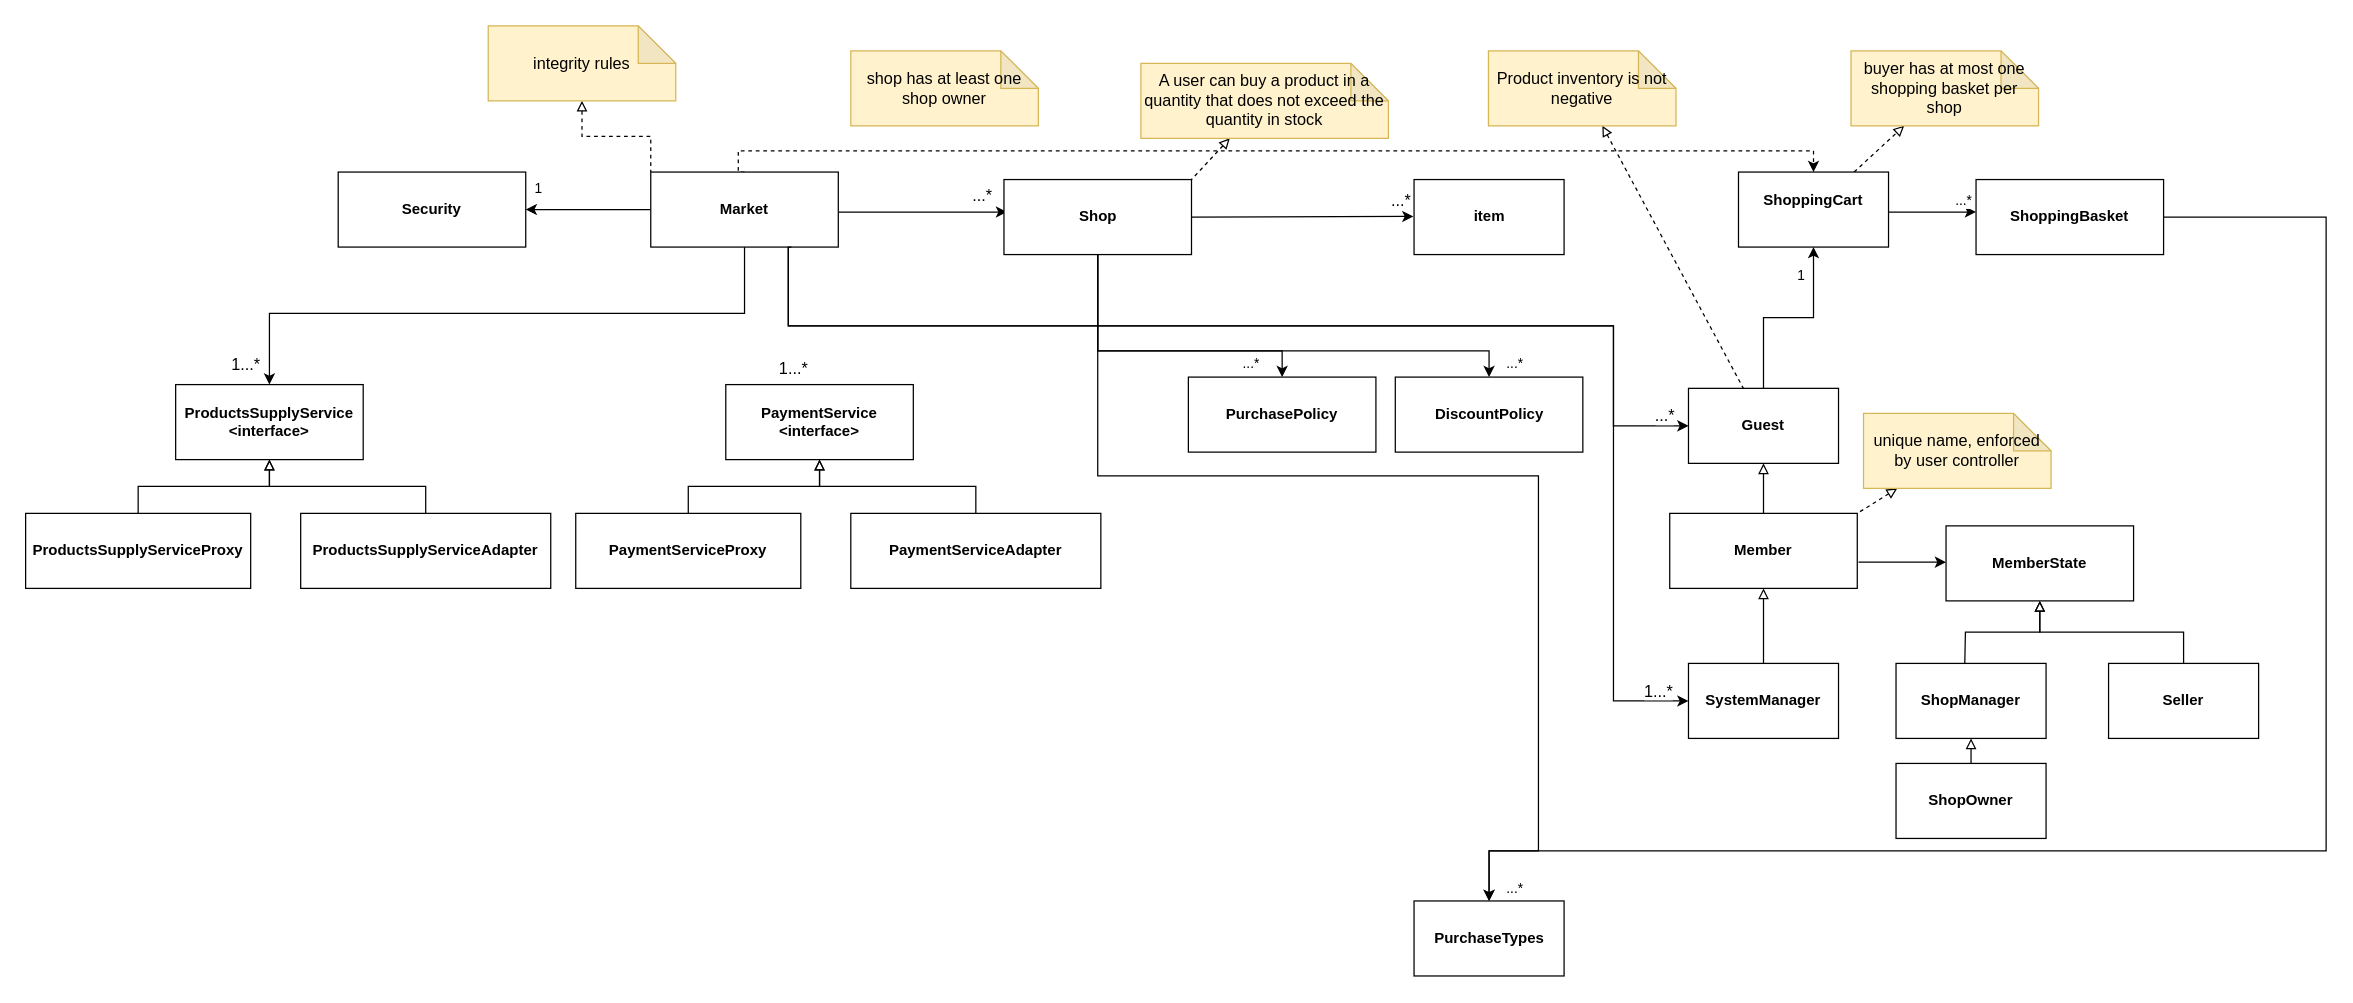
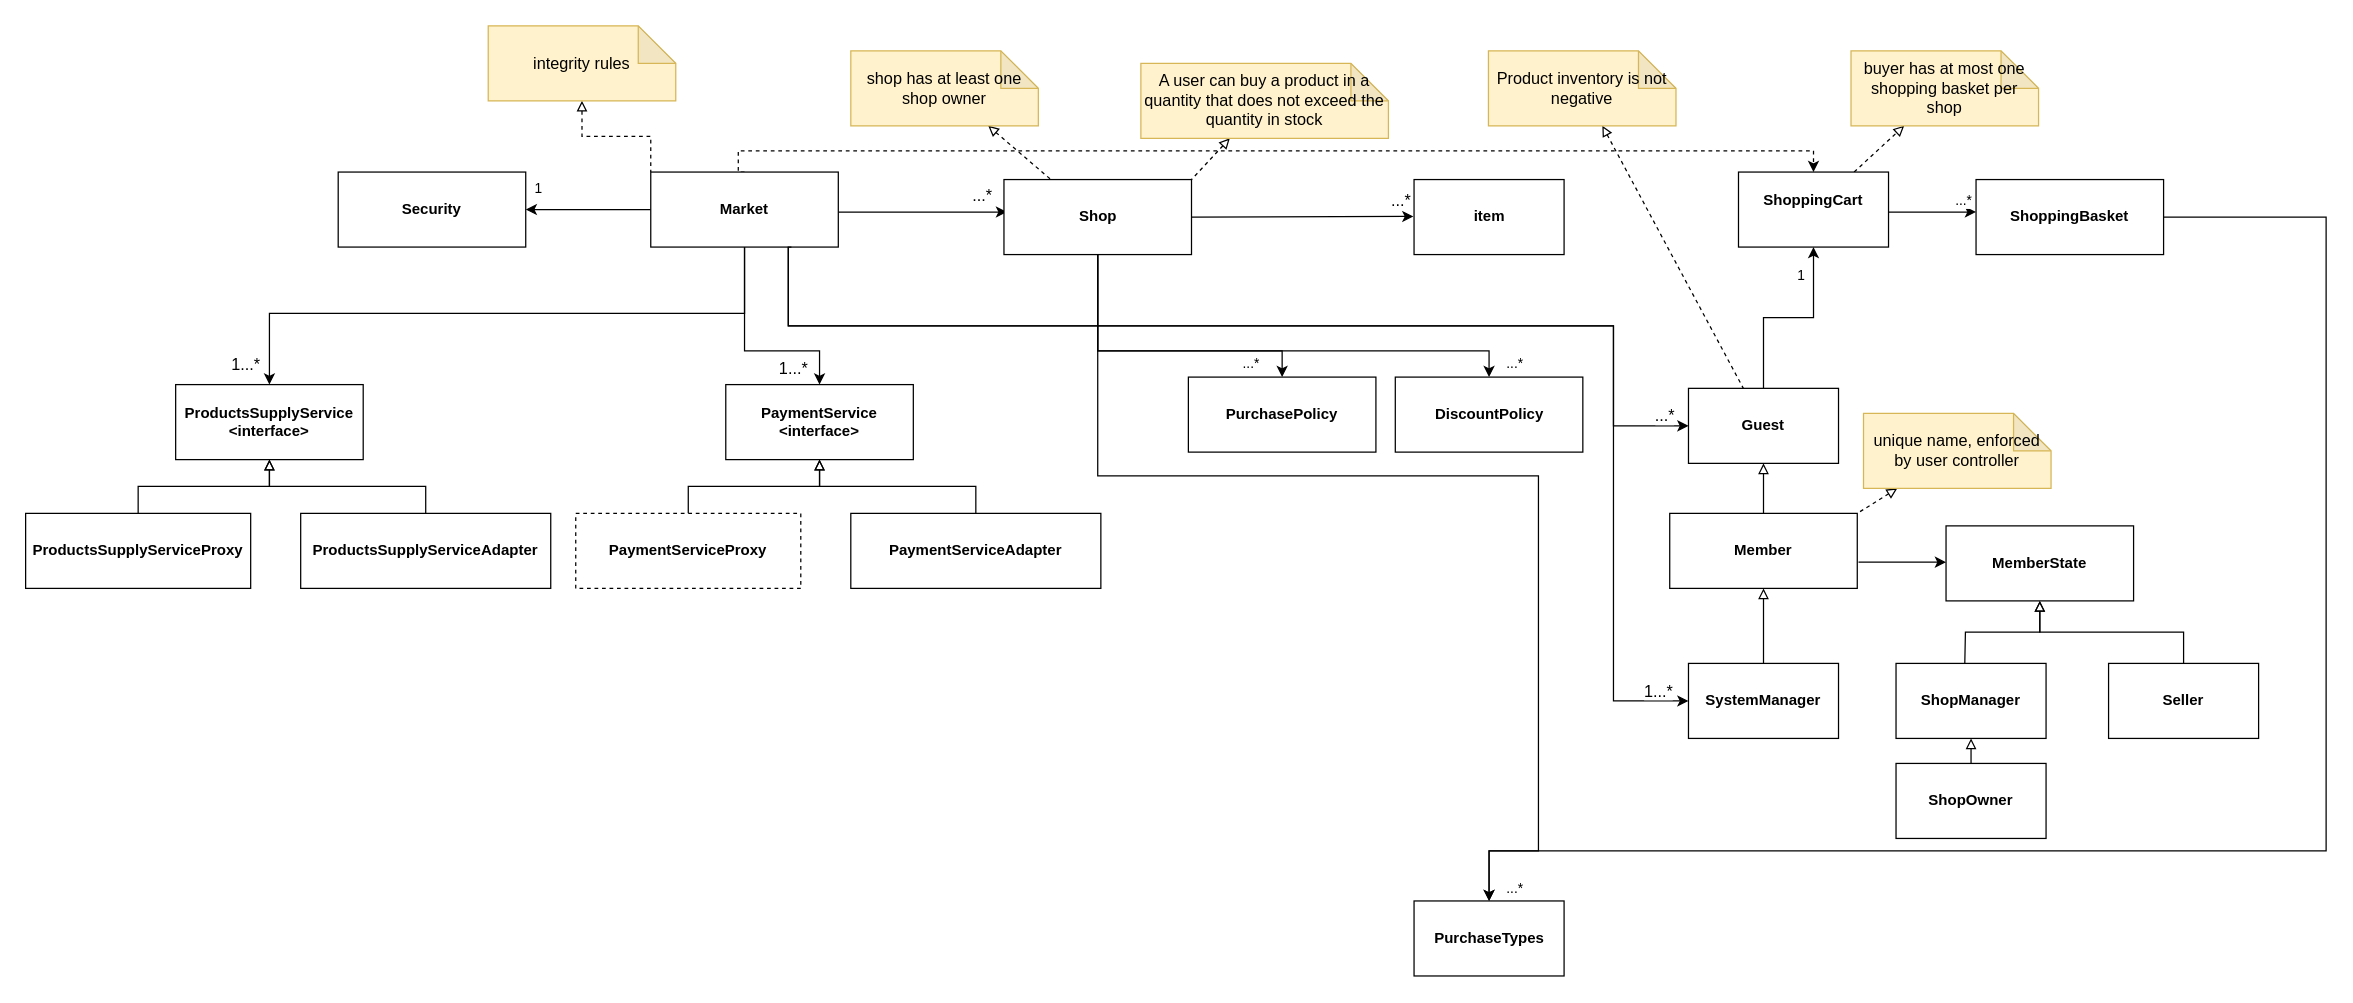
edge "Shop" -> "shop has at least one shop owner": added
edge "Market" -> "PaymentService<interface>": added
node "PaymentServiceProxy": style solid -> dashed
